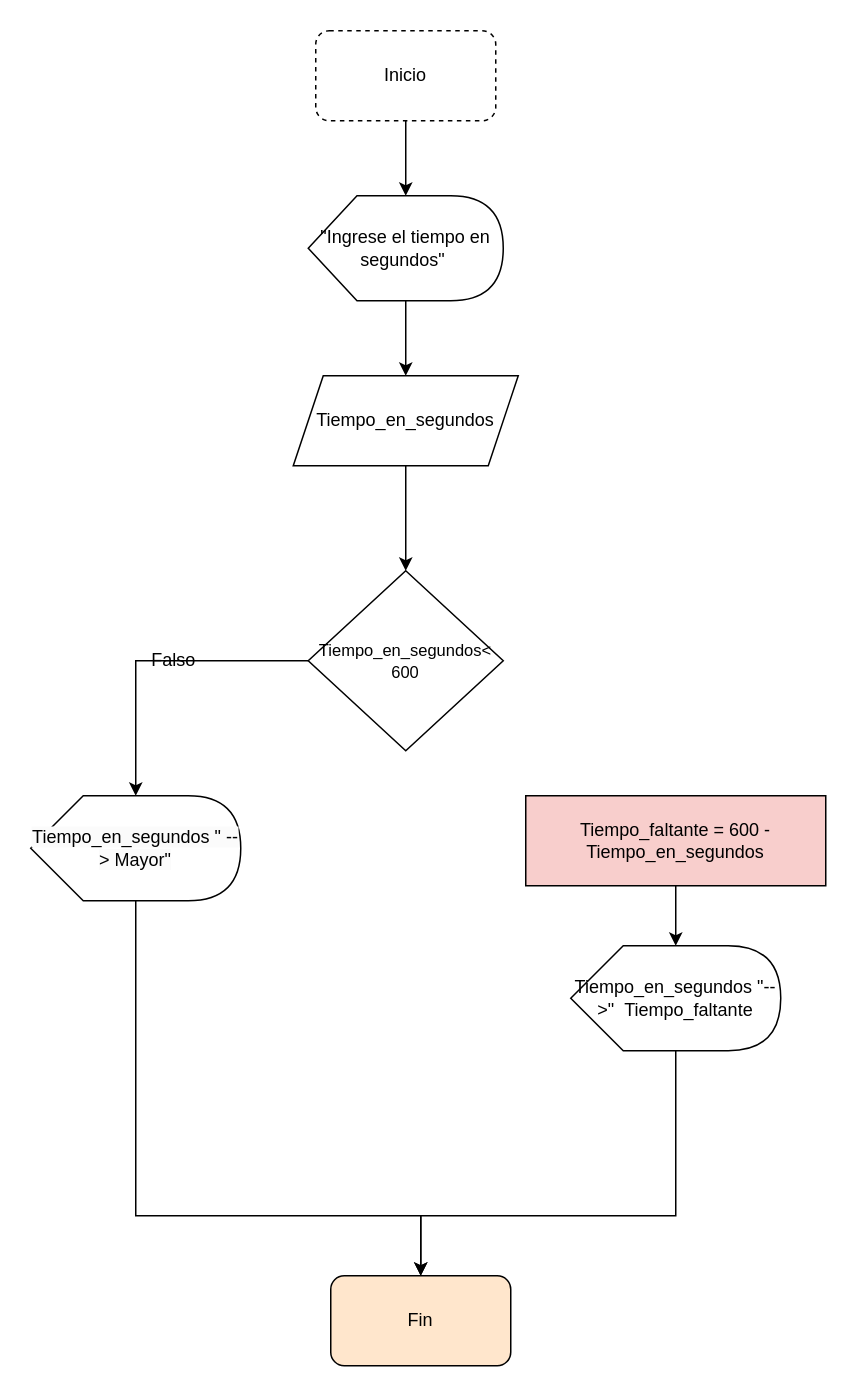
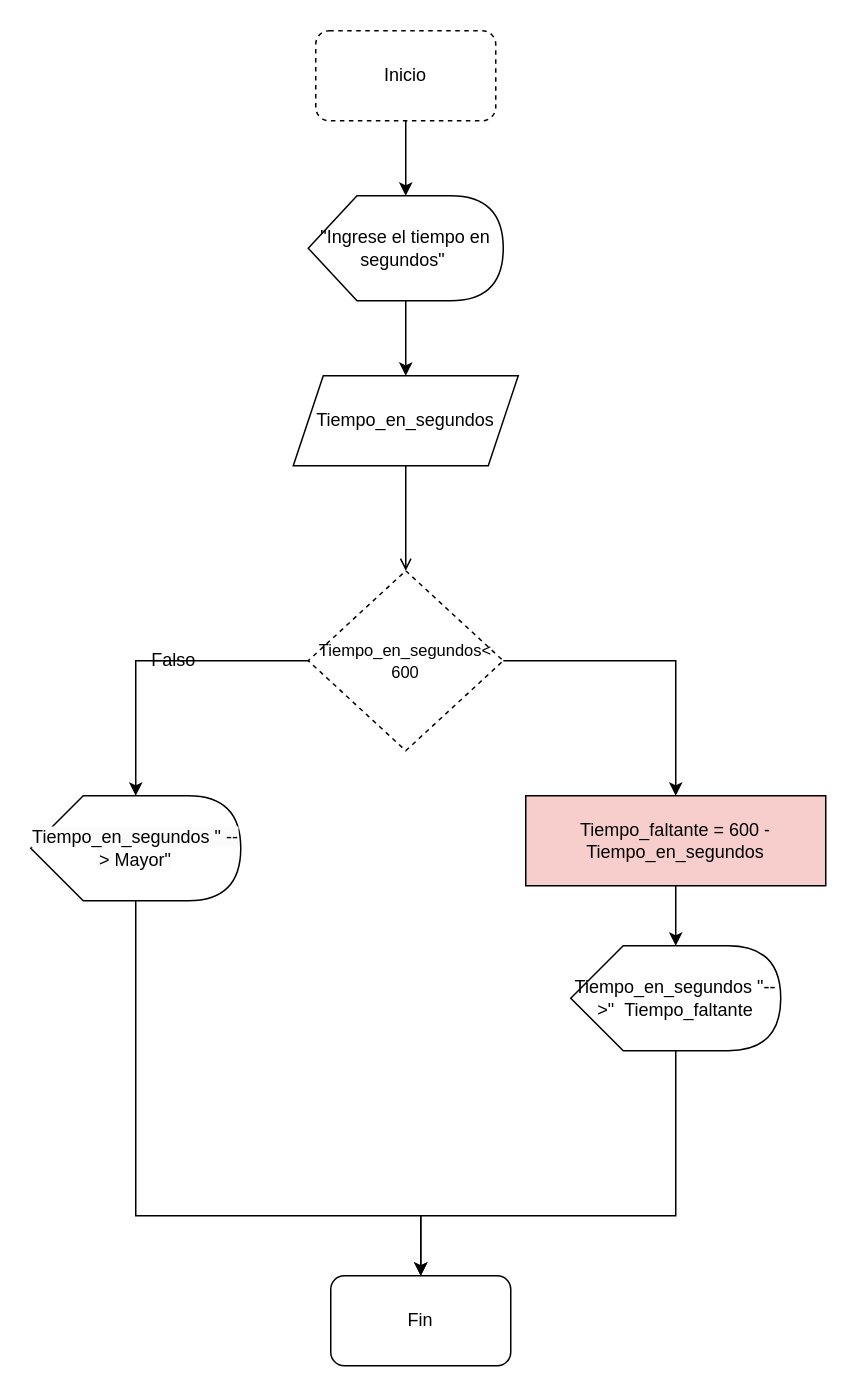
edge "Tiempo_en_segundos" -> "Tiempo_en_segundos< 600": arrowhead classic -> open
node "Tiempo_en_segundos< 600": style solid -> dashed
edge "Tiempo_en_segundos< 600" -> "Tiempo_faltante = 600 - Tiempo_en_segundos": added
node "Fin": fillcolor #ffe6cc -> #ffffff
